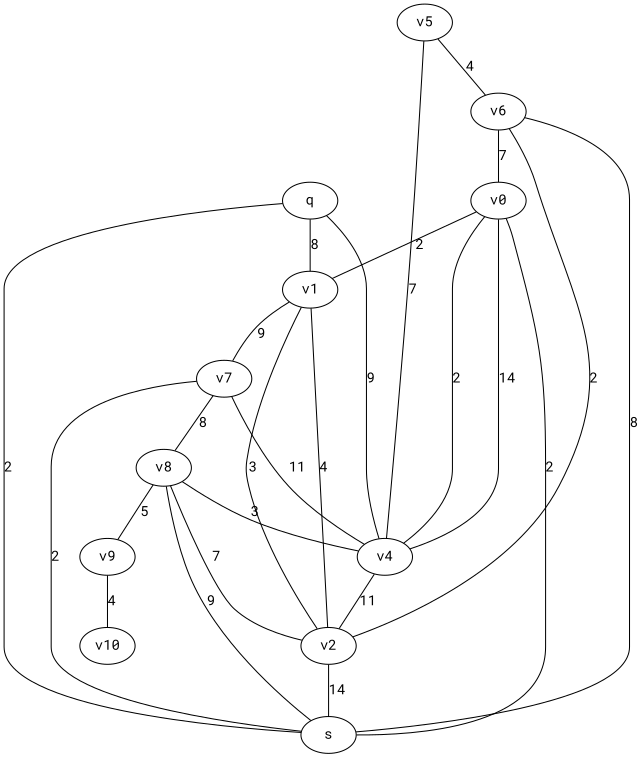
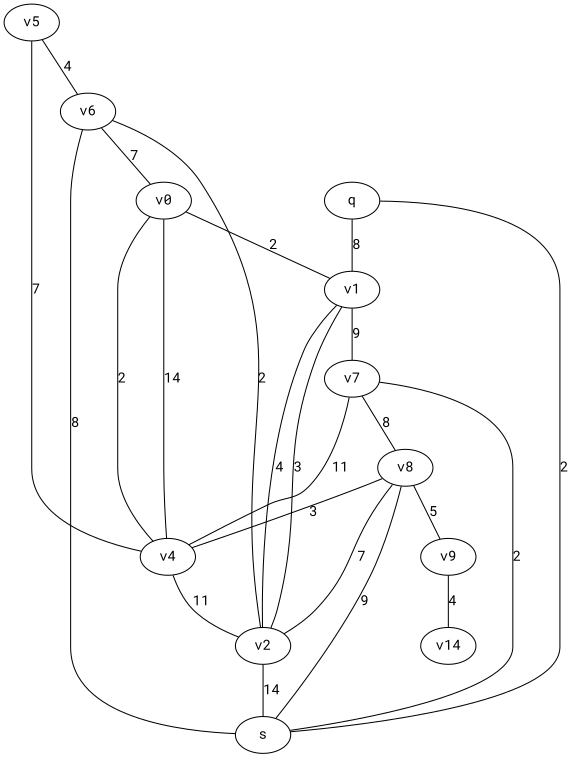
edge "q" -- "v4": removed, label "9"
edge "v0" -- "s": removed, label "2"
node "v10": label "v10" -> "v14"
